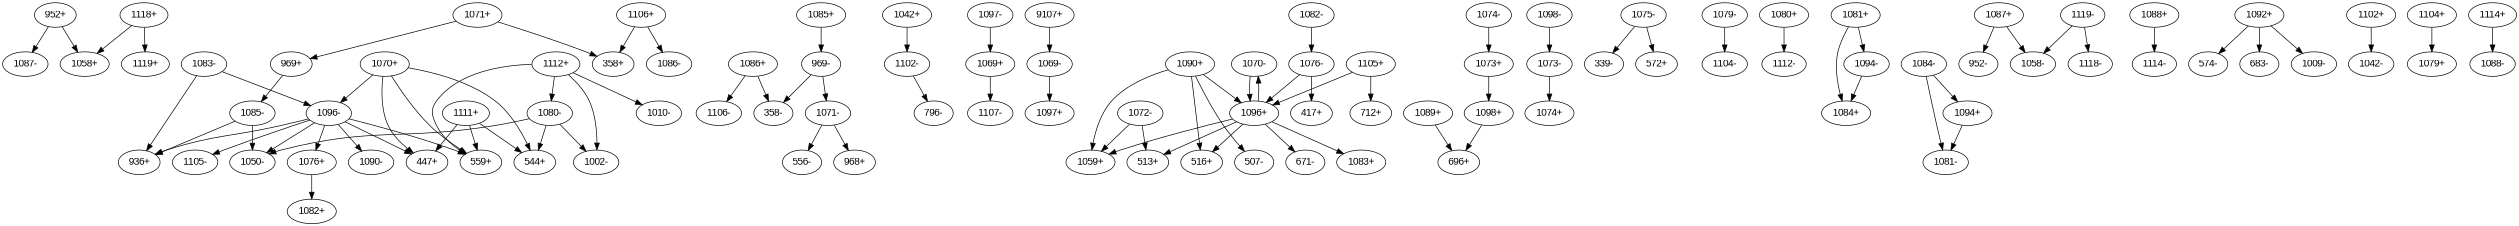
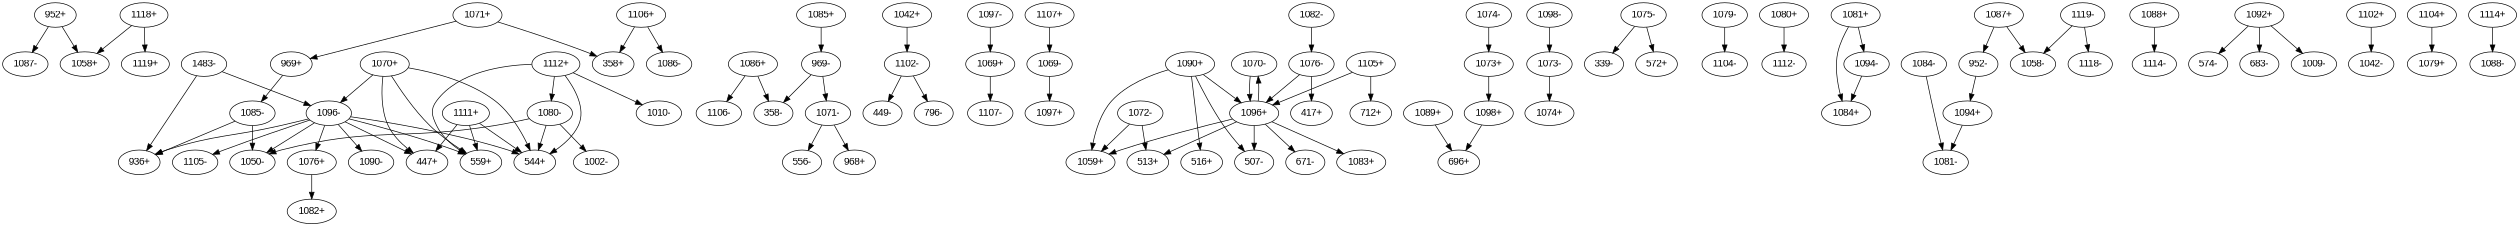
node "9107+": label "9107+" -> "1107+"
node "1083-": label "1083-" -> "1483-"
edge "1084-" -> "1094+": now "952-" -> "1094+"
edge "1112+" -> "1002-": now "1112+" -> "544+"
node "449-": added
edge "1096-" -> "544+": added
edge "1096+" -> "516+": now "1096+" -> "507-"
